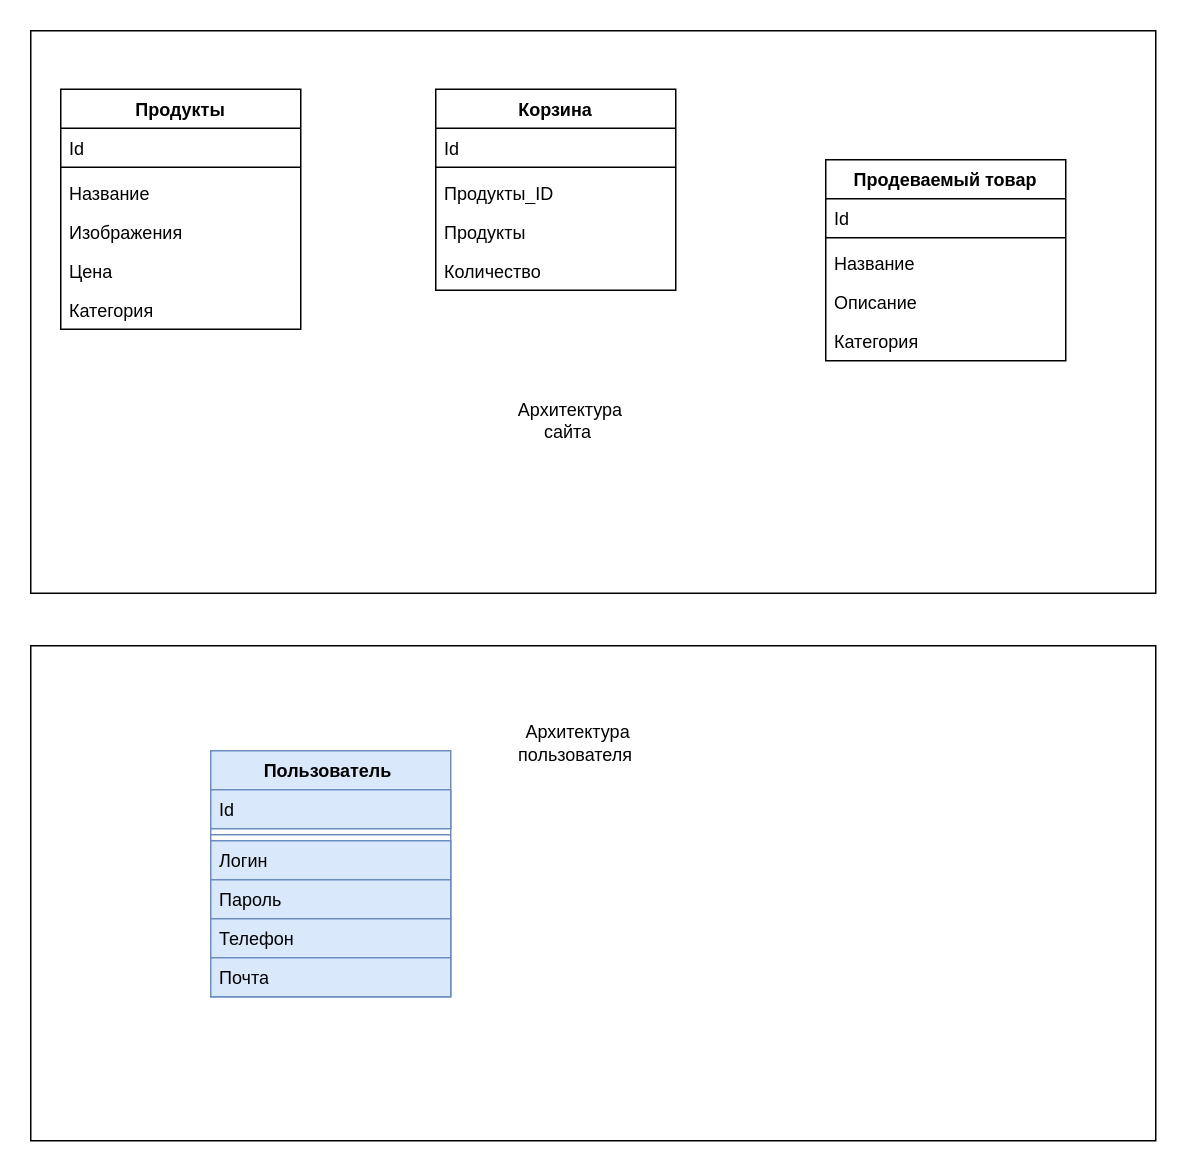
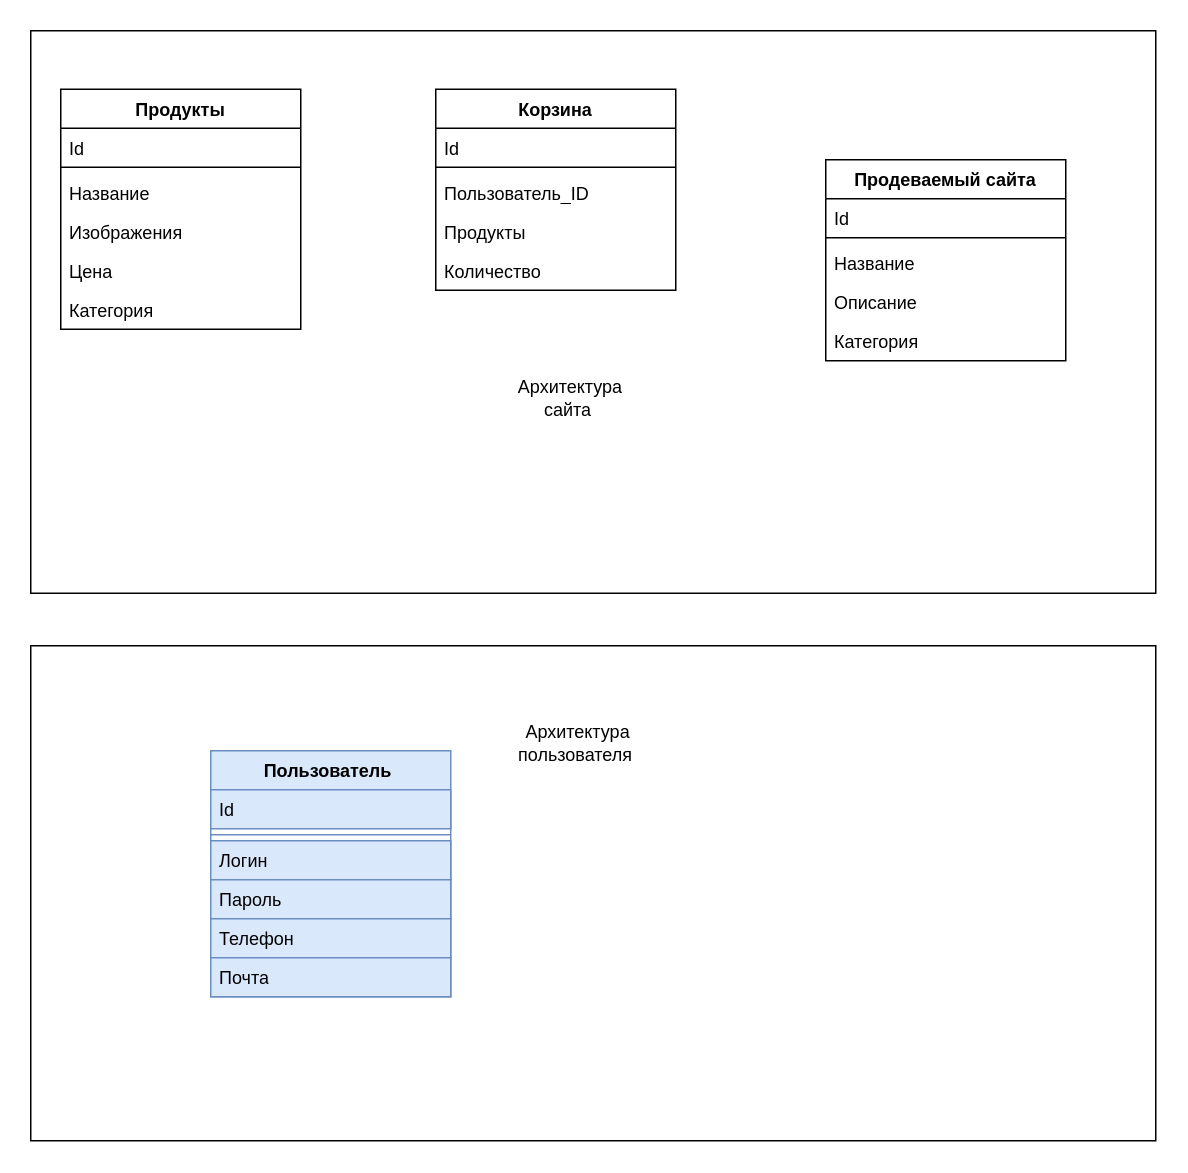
node "Продеваемый товар": label "Продеваемый товар" -> "Продеваемый сайта"
node "Продукты_ID": label "Продукты_ID" -> "Пользователь_ID"
node "Архитектура сайта": moved (571, 421) -> (571, 398)
